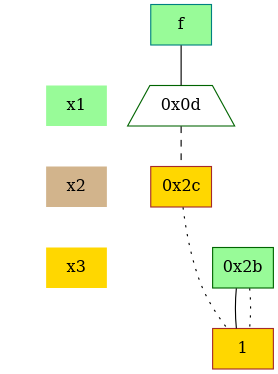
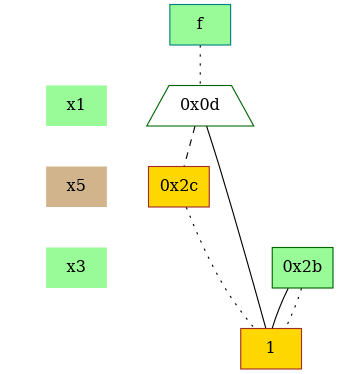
edge "f" -- "0x0d": style solid -> dotted
node "x2": label "x2" -> "x5"
edge "0x0d" -- "1": added
node "x3": fillcolor gold -> palegreen
